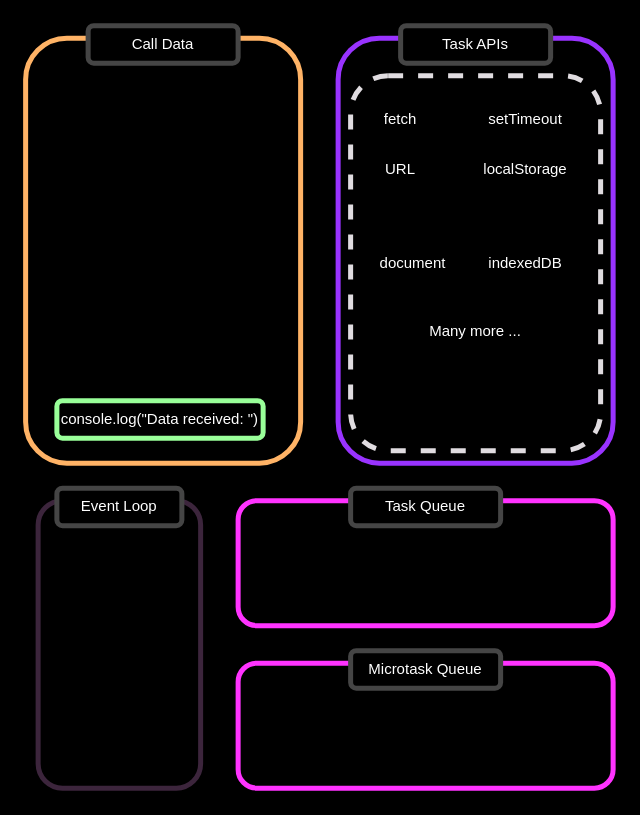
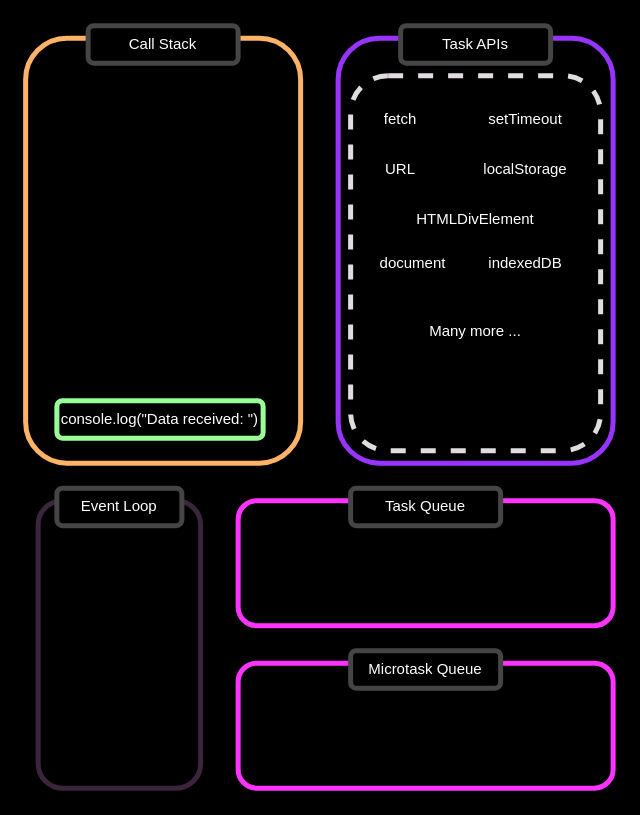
node "Call Data": label "Call Data" -> "Call Stack"
node "HTMLDivElement": added
